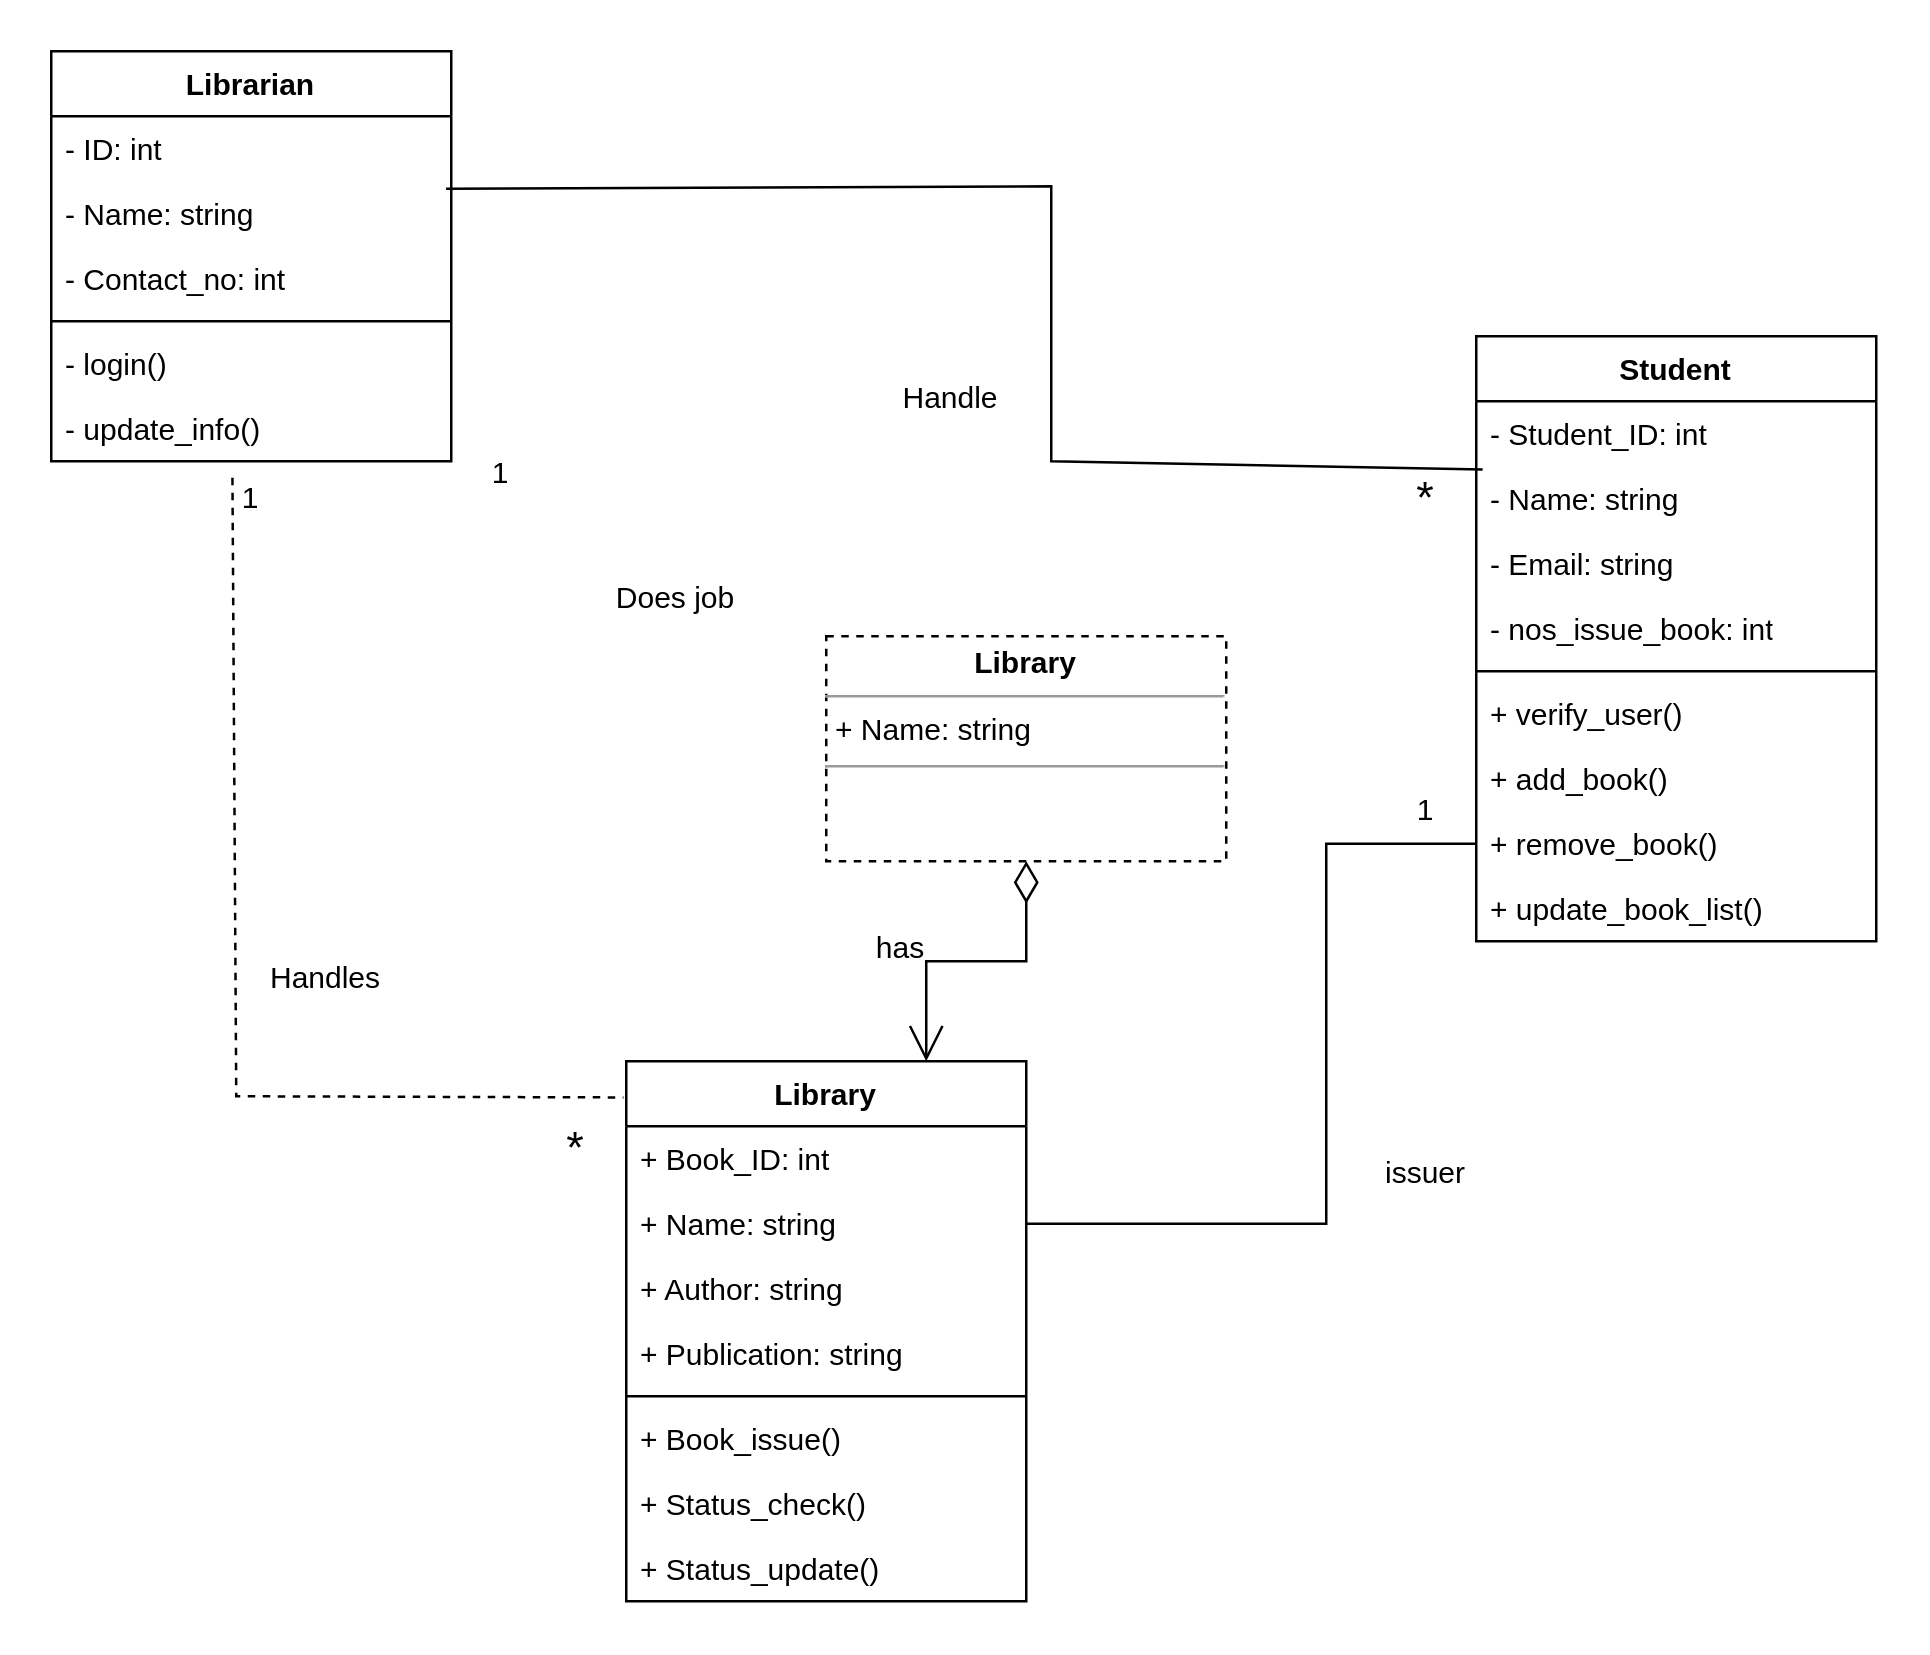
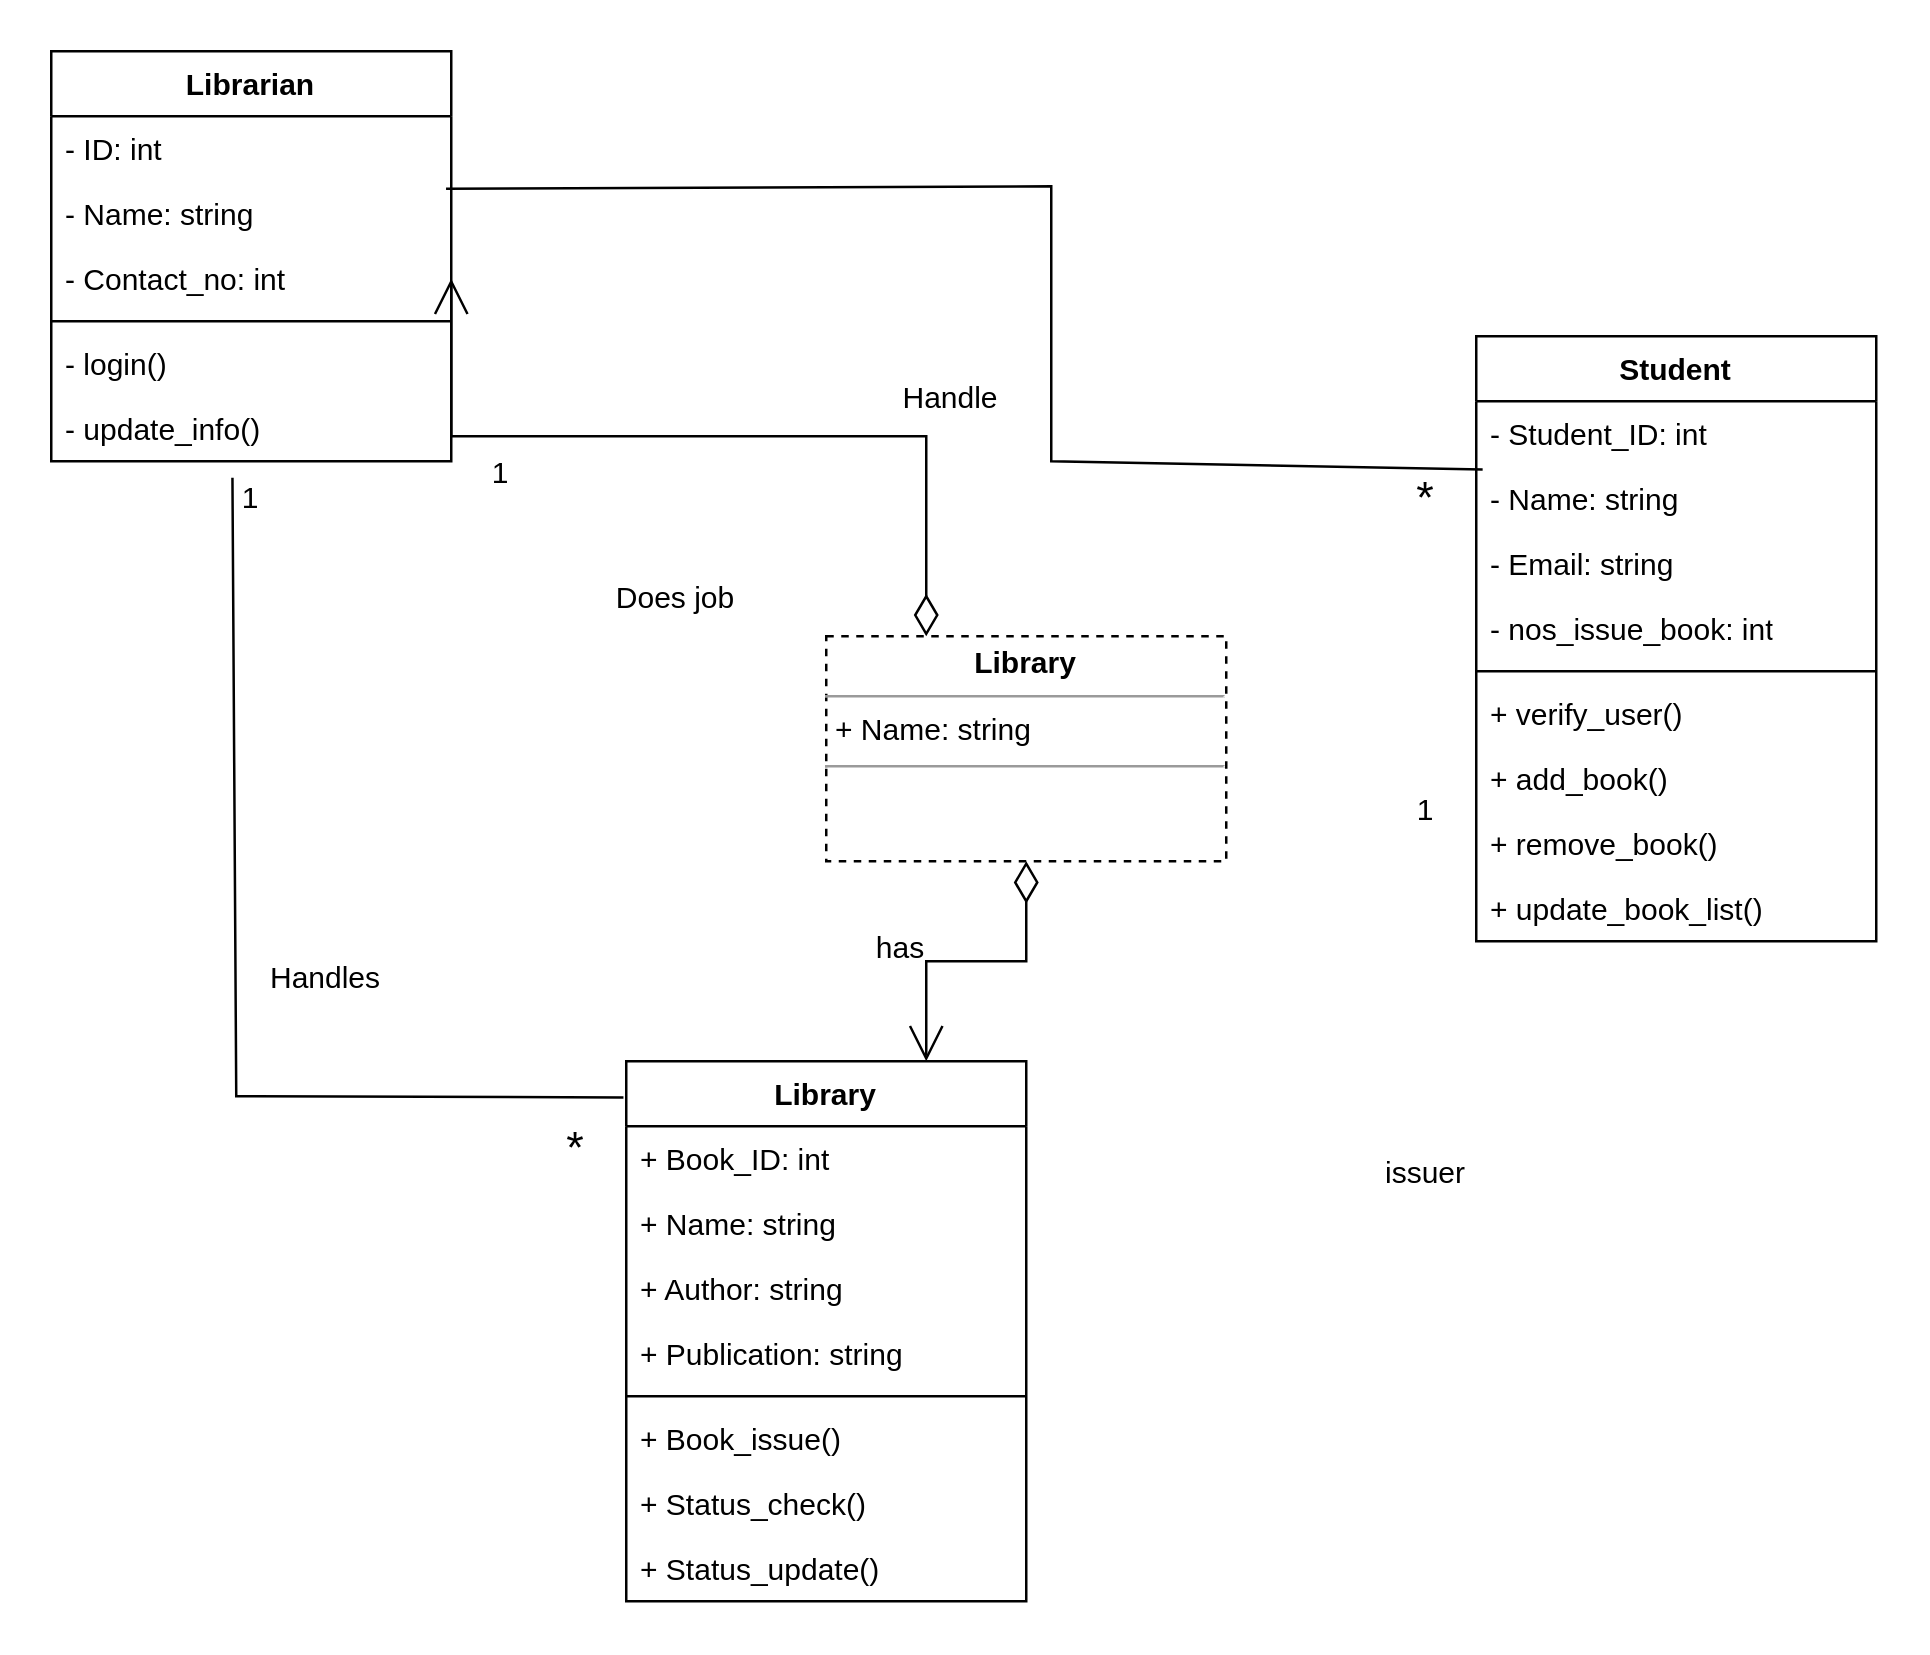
edge "- Contact_no: int" -- "Library + Name: string": added
edge "- update_info()" -- "Library": style dashed -> solid
edge "+ remove_book()" -- "+ Name: string": removed
